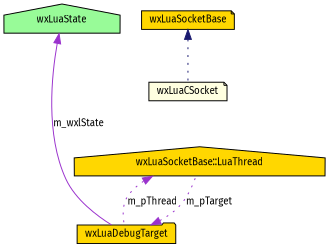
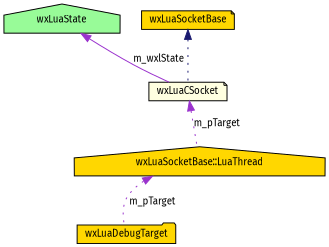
edge "wxLuaDebugTarget" -> "wxLuaState": now "wxLuaCSocket" -> "wxLuaState"
edge "wxLuaDebugTarget" -> "wxLuaSocketBase::LuaThread": label "m_pThread" -> "m_pTarget"
edge "wxLuaSocketBase::LuaThread" -> "wxLuaDebugTarget": now "wxLuaSocketBase::LuaThread" -> "wxLuaCSocket"
